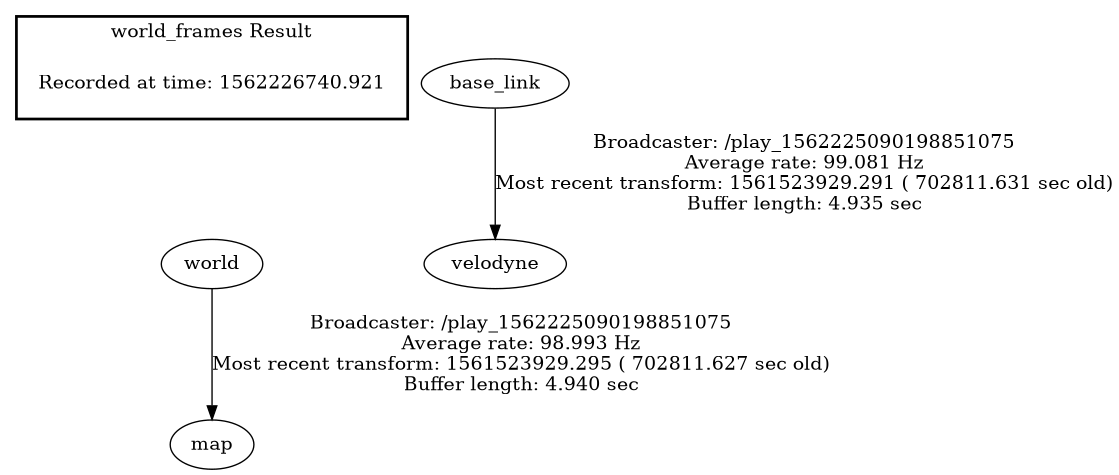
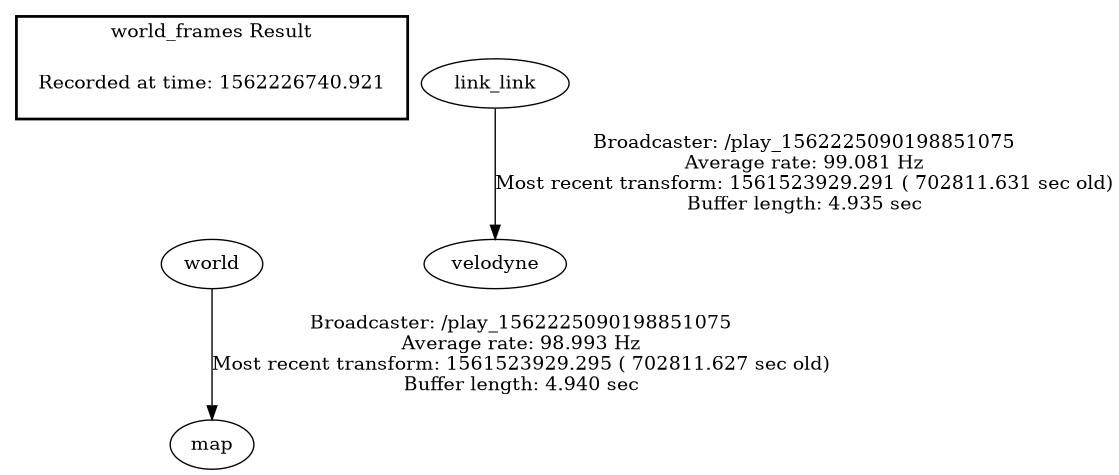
node "base_link": label "base_link" -> "link_link"
